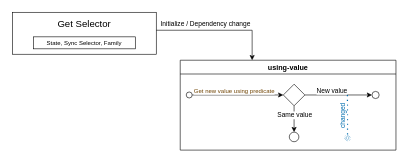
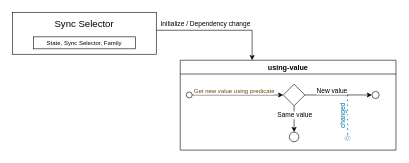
node "Get Selector": label "Get Selector" -> "Sync Selector"
